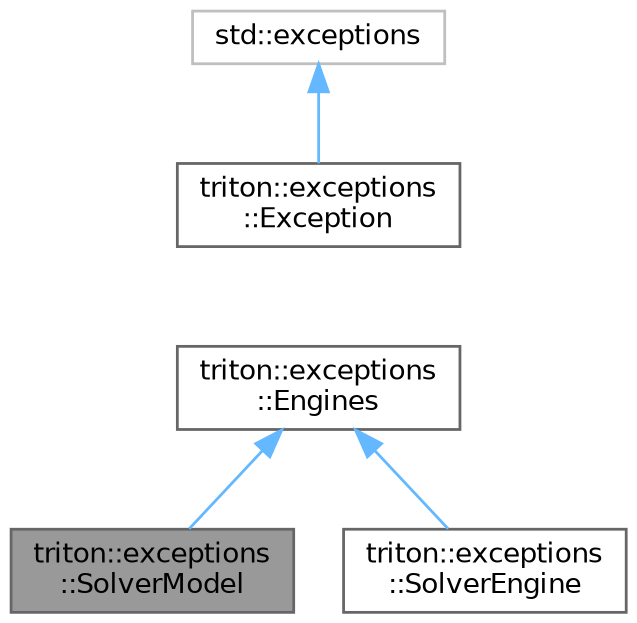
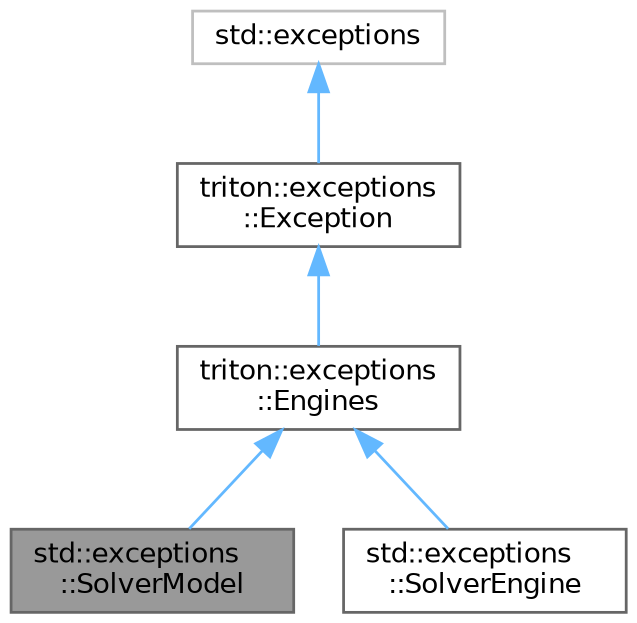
edge "triton::exceptions ::Engines" -> "triton::exceptions ::Exception": added
node "triton::exceptions ::SolverModel": label "triton::exceptions ::SolverModel" -> "std::exceptions ::SolverModel"
node "triton::exceptions ::SolverEngine": label "triton::exceptions ::SolverEngine" -> "std::exceptions ::SolverEngine"
